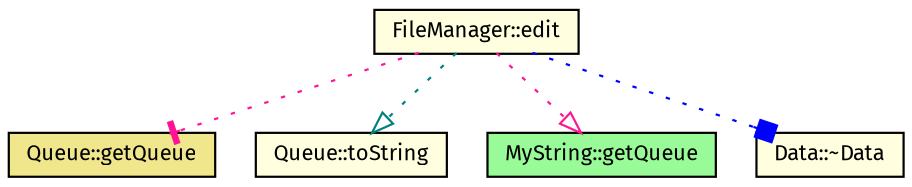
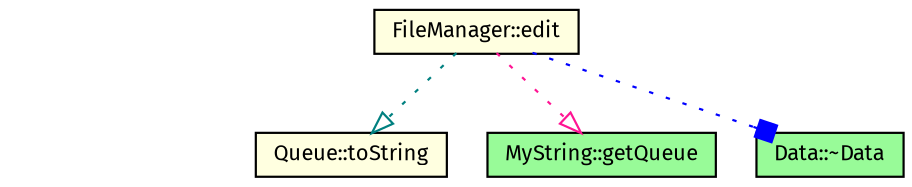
node "Queue::getQueue": removed
node "Data::~Data": fillcolor lightyellow -> palegreen
